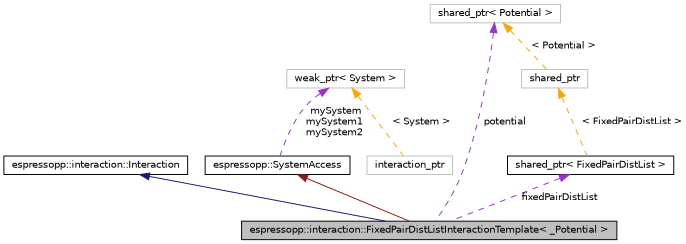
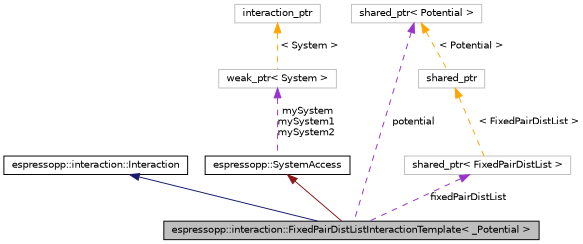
edge "interaction_ptr" -> "weak_ptr< System >": reversed
node "shared_ptr< FixedPairDistList >": color black -> grey75
